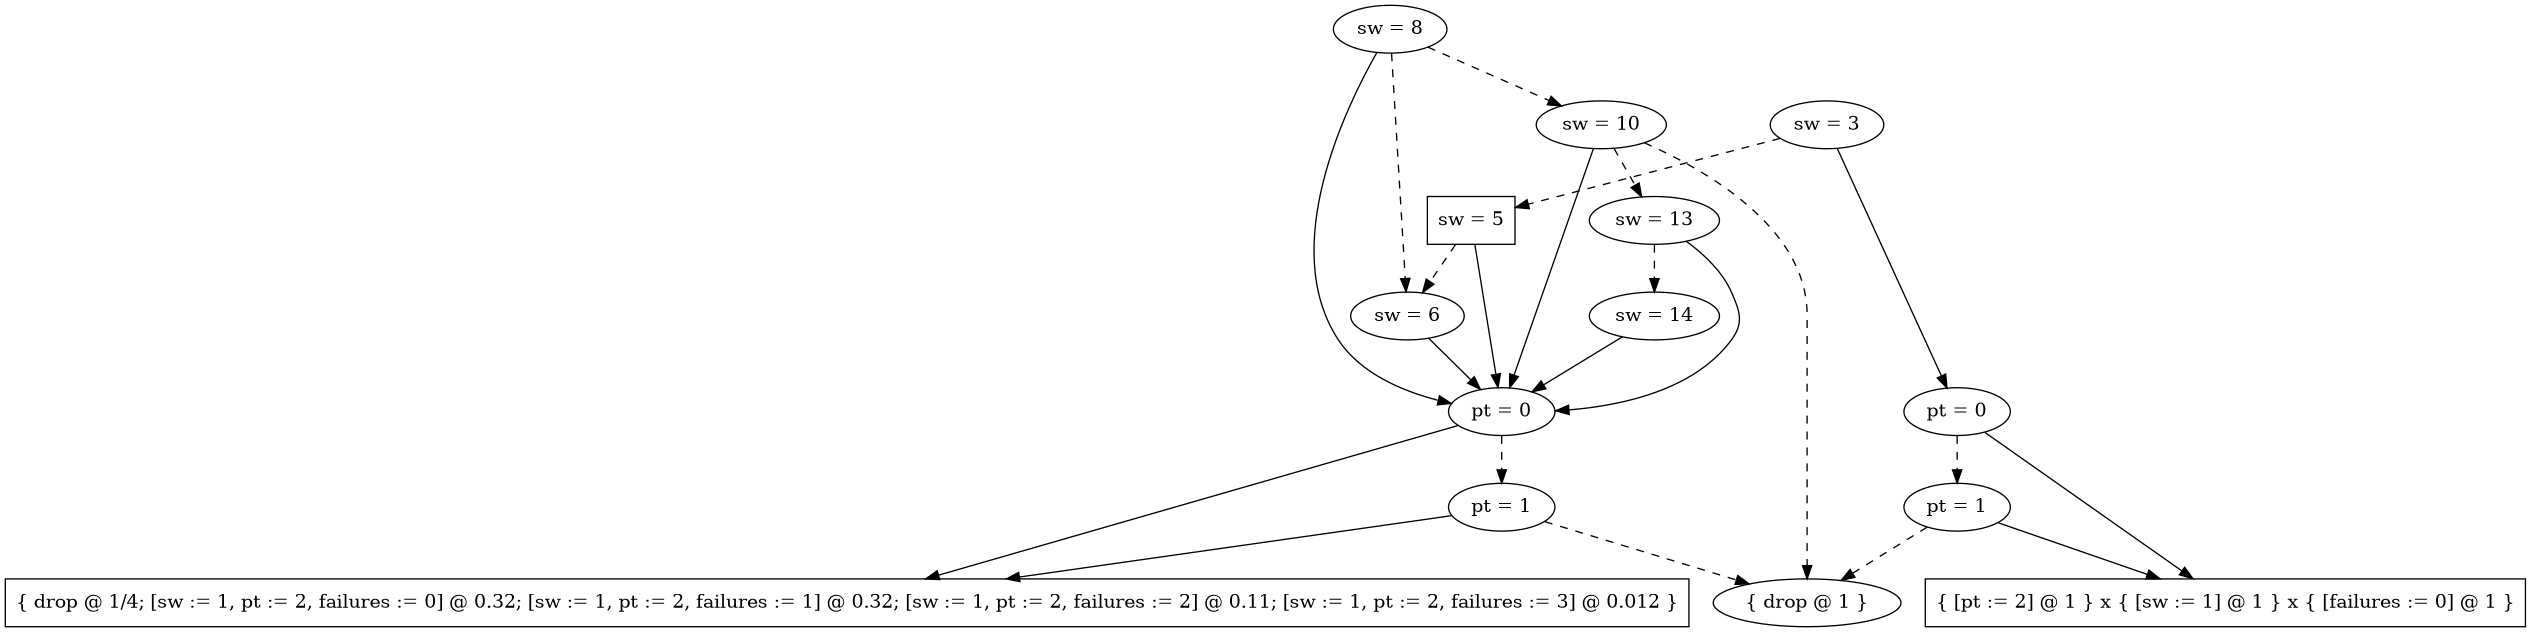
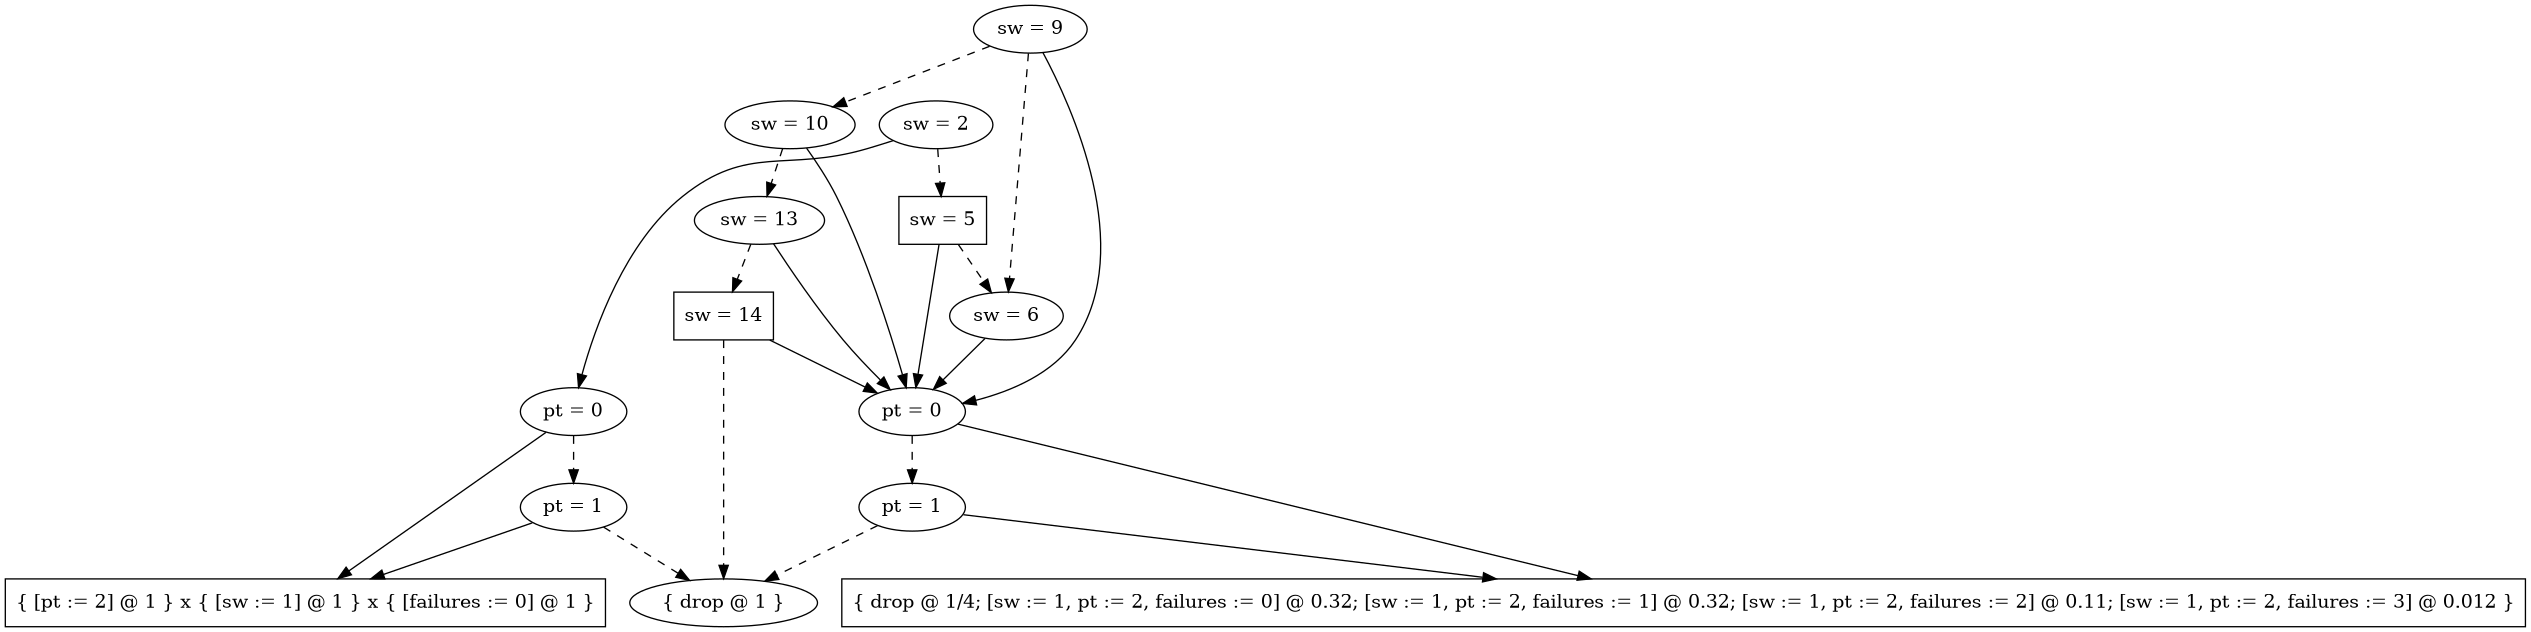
node "sw = 8": label "sw = 8" -> "sw = 9"
node "sw = 3": label "sw = 3" -> "sw = 2"
edge "sw = 10" -> "{ drop @ 1 }": now "sw = 14" -> "{ drop @ 1 }"
node "sw = 14": shape ellipse -> box
